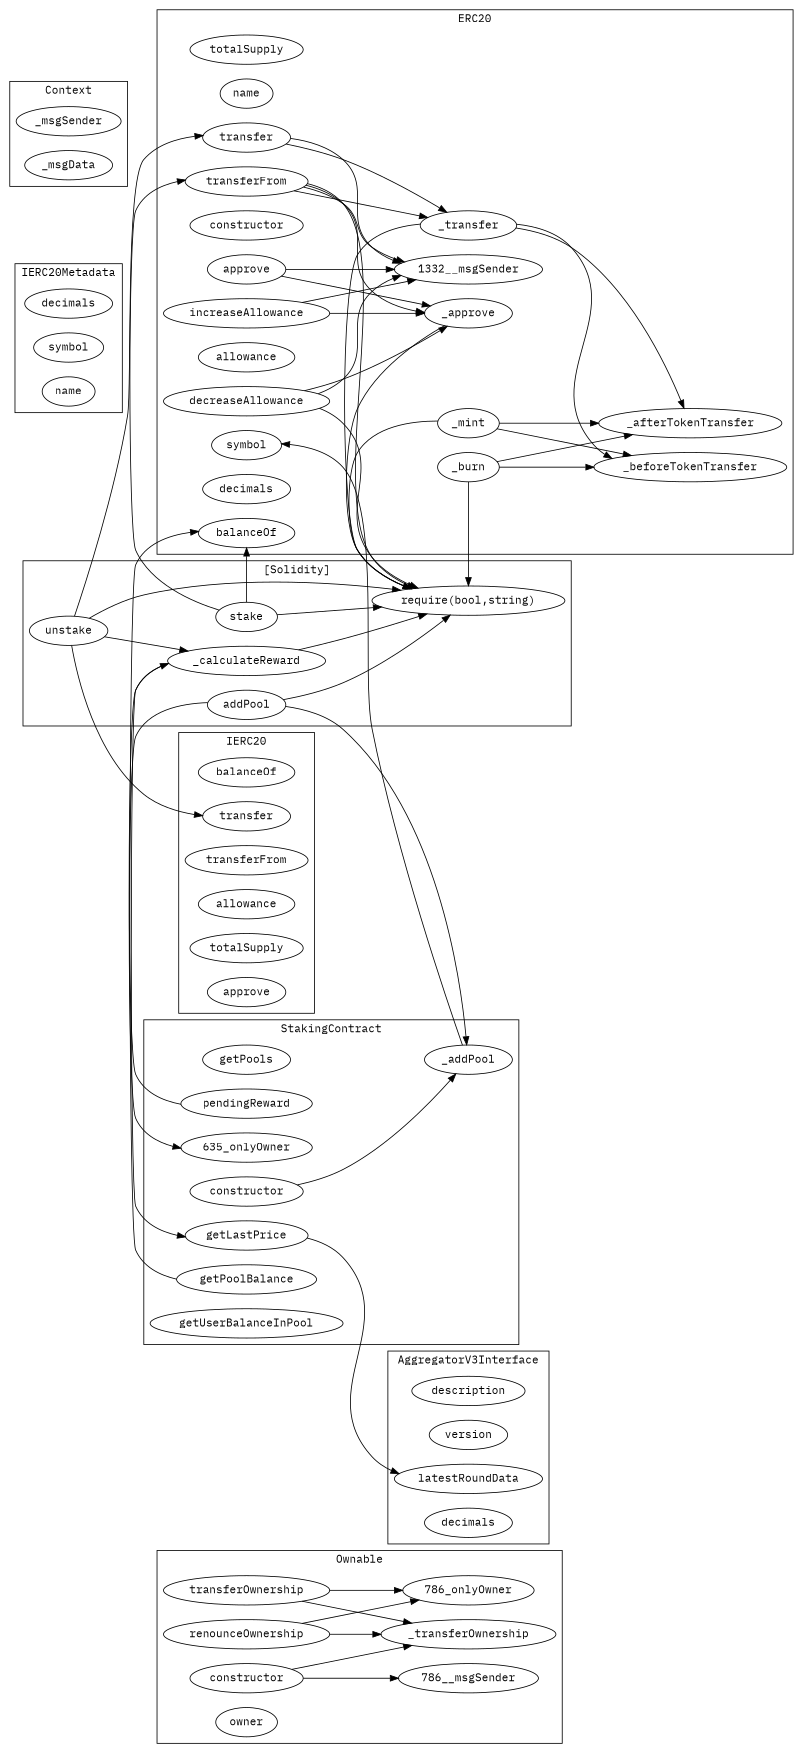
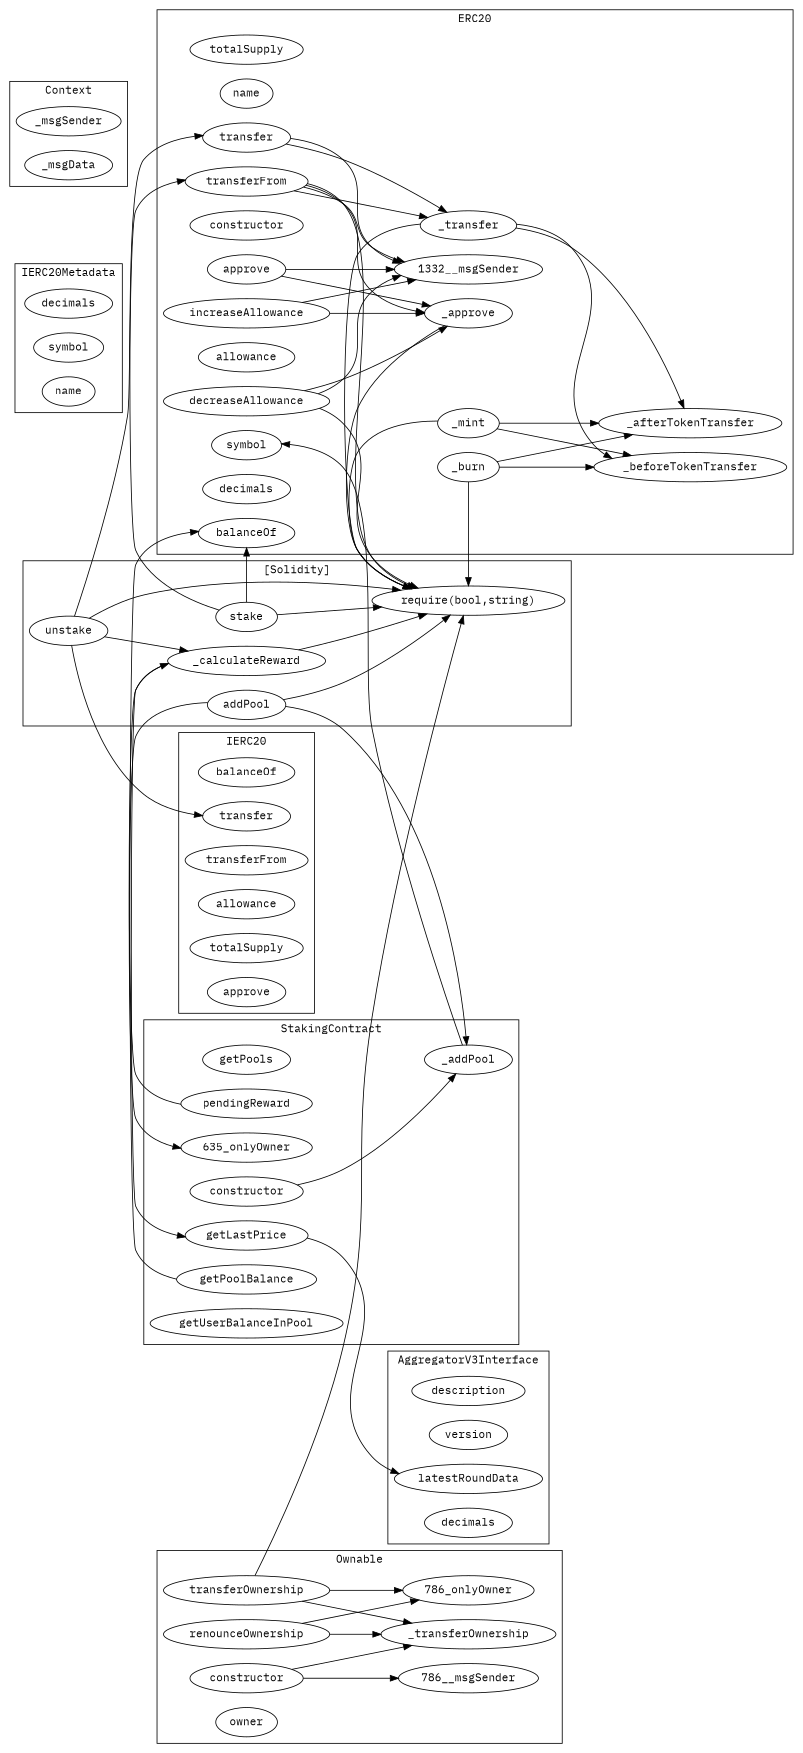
edge "transferOwnership" -> "require(bool,string)": added
